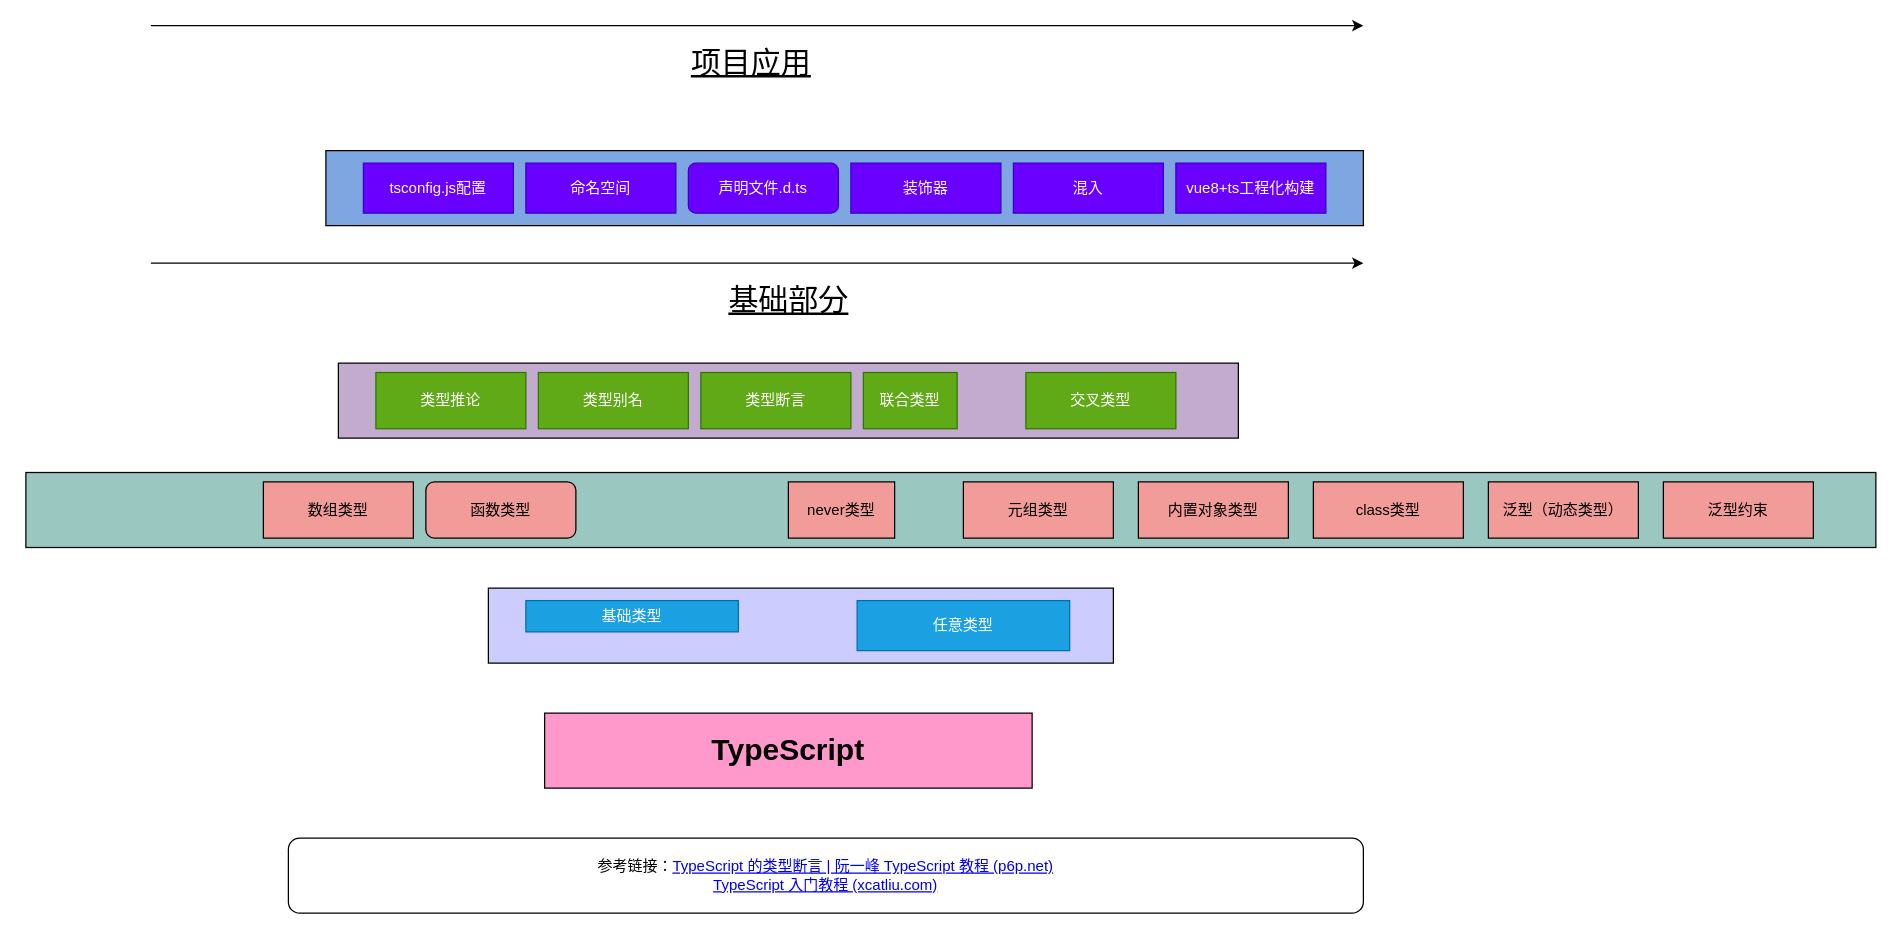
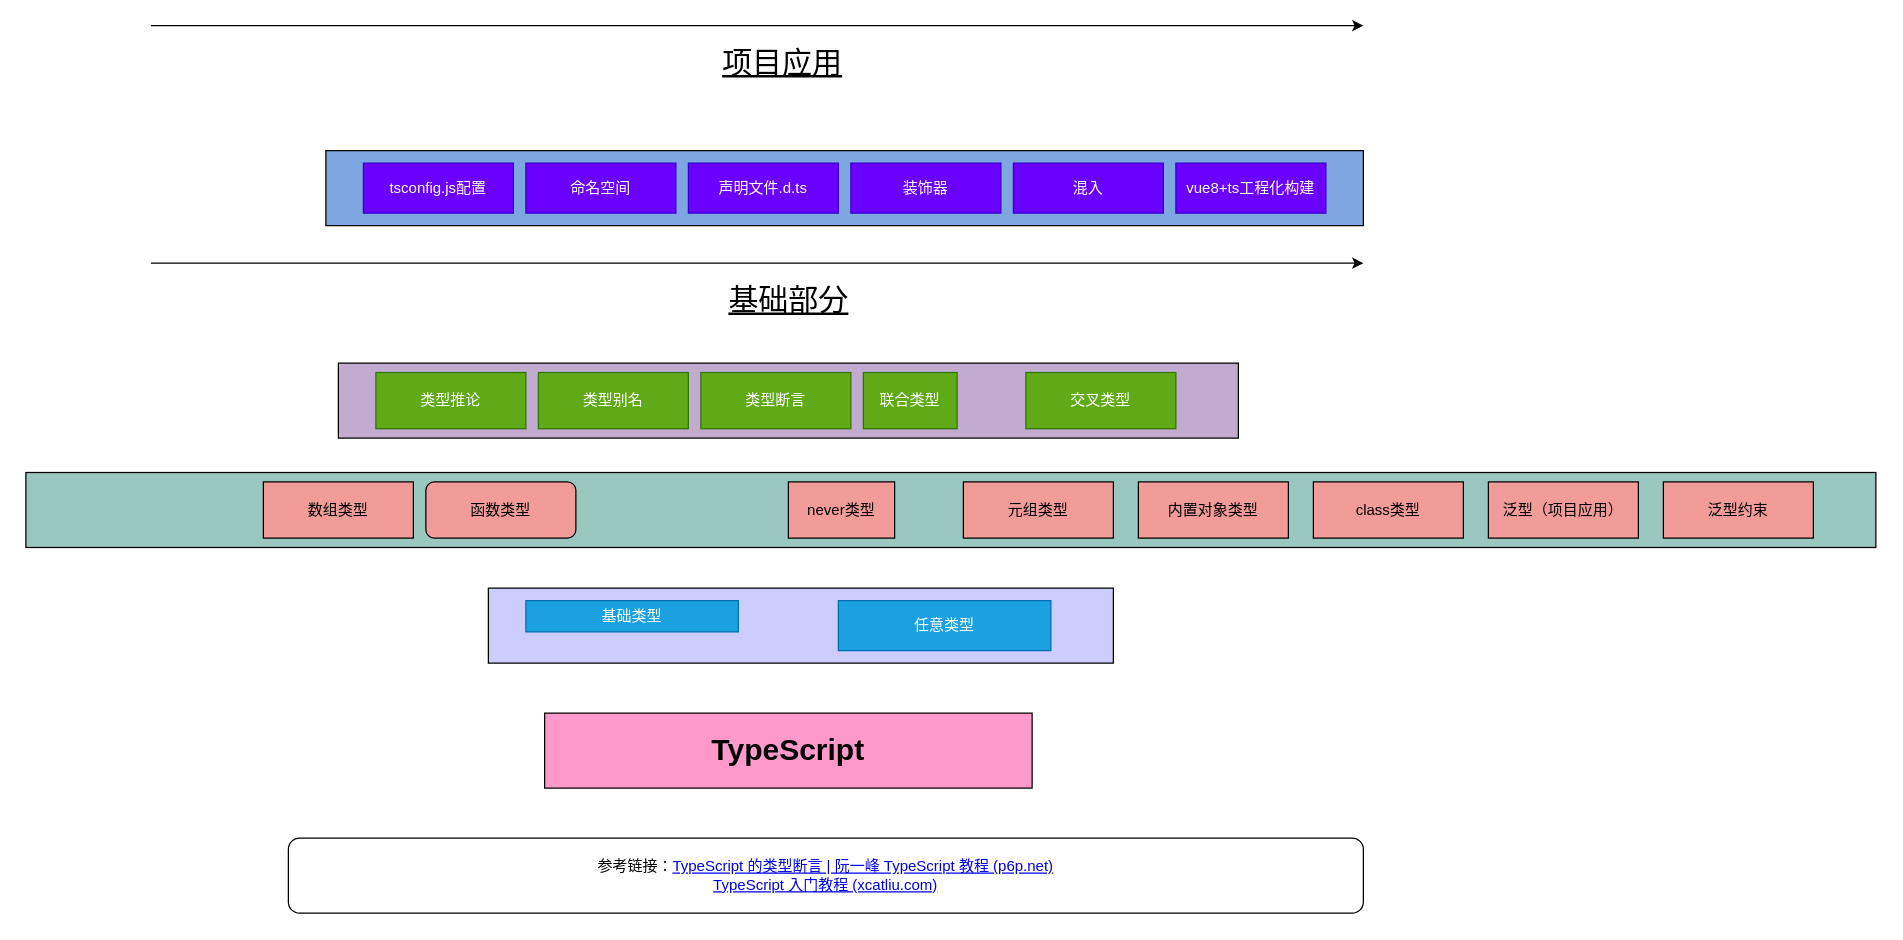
node "项目应用": moved (751, 63) -> (782, 63)
node "声明文件.d.ts": shape rounded rectangle -> rectangle
node "泛型（动态类型）": label "泛型（动态类型）" -> "泛型（项目应用）"
node "任意类型": moved (963, 626) -> (944, 626)
